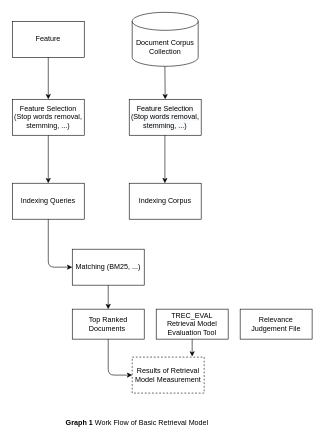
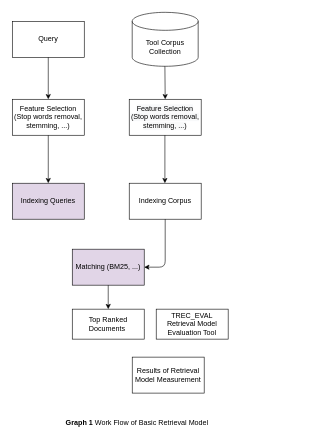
node "Feature": label "Feature" -> "Query"
node "Document Corpus Collection": label "Document Corpus Collection" -> "Tool Corpus Collection"
node "Indexing Queries": fillcolor #ffffff -> #e1d5e7
edge "Indexing Queries" -> "Matching (BM25, ...)": removed
edge "Indexing Corpus" -> "Matching (BM25, ...)": added
node "Matching (BM25, ...)": fillcolor #ffffff -> #e1d5e7
node "Relevance Judgement File": removed
edge "TREC_EVAL Retrieval Model Evaluation Tool" -> "Results of Retrieval Model Measurement": removed
edge "Top Ranked Documents" -> "Results of Retrieval Model Measurement": removed
node "Results of Retrieval Model Measurement": style dashed -> solid
